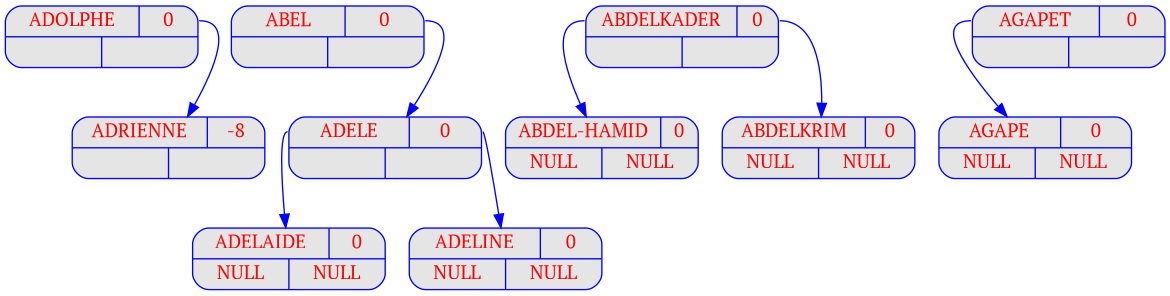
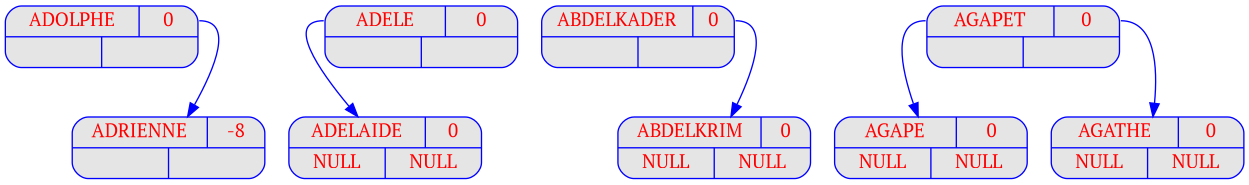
node "ABEL": removed
node "ABDEL-HAMID": removed
node "AGATHE": added
node "ADELINE": removed
